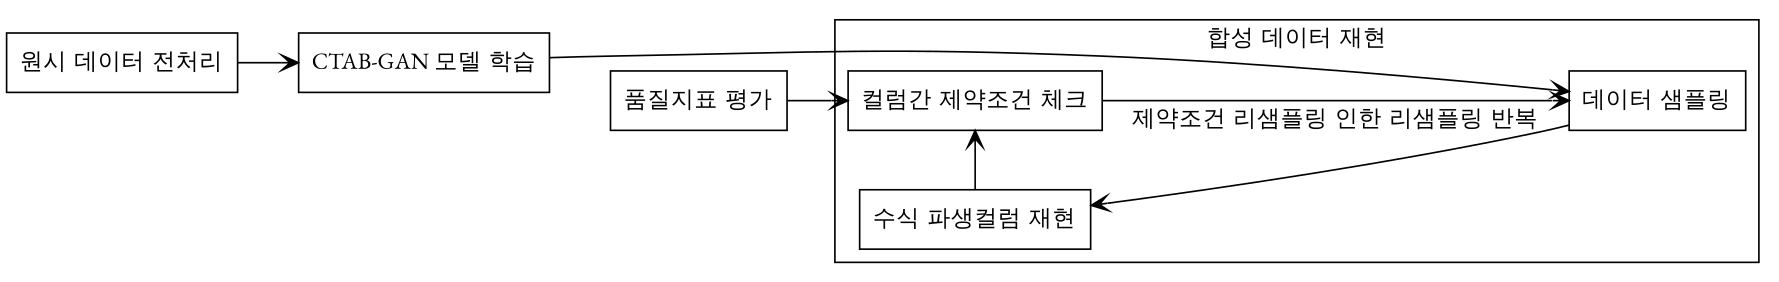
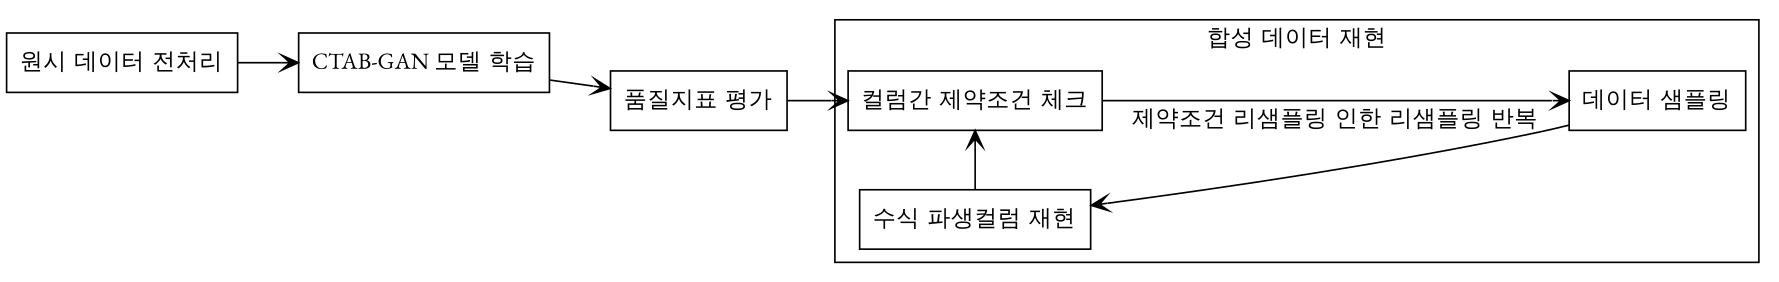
edge "CTAB-GAN 모델 학습" -> "데이터 샘플링": now "CTAB-GAN 모델 학습" -> "품질지표 평가"
